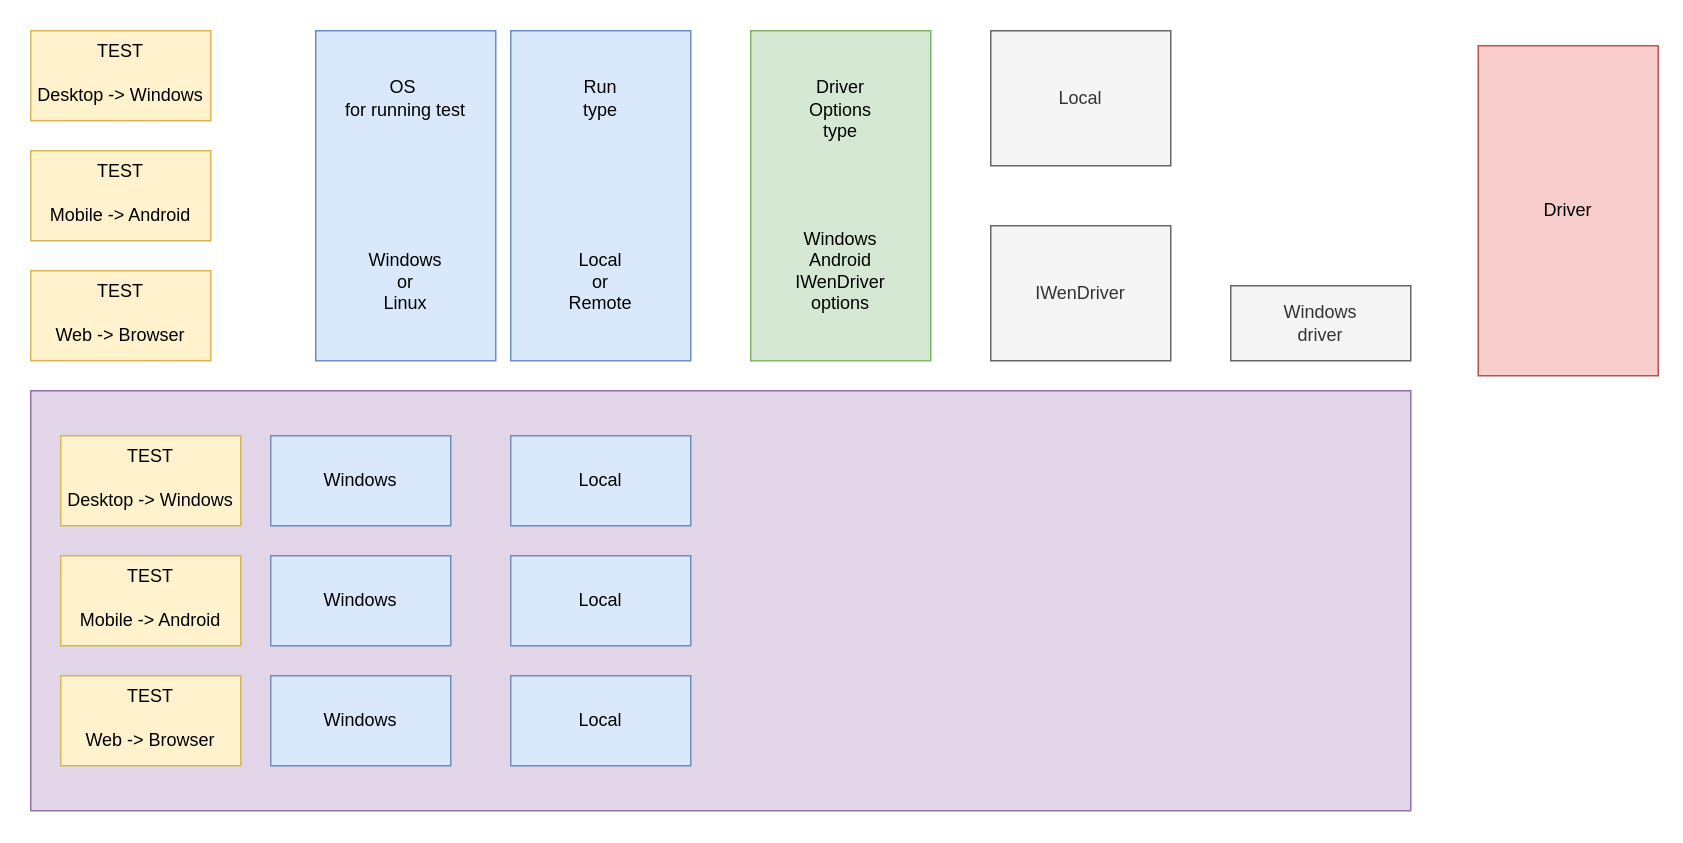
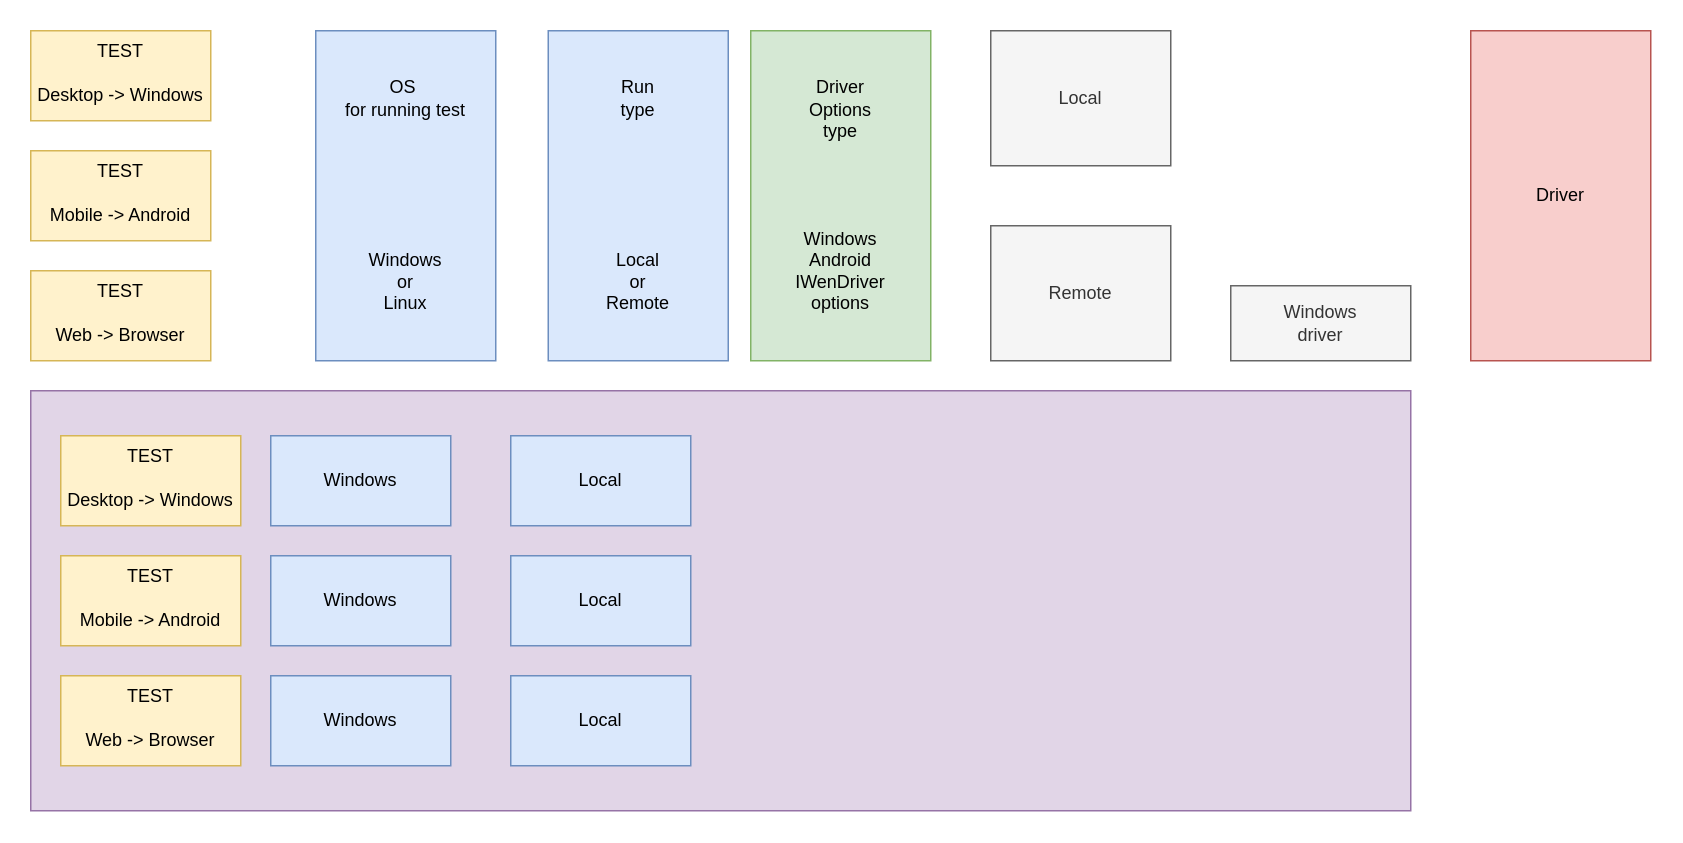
node "Run type Local or Remote": moved (601, 196) -> (638, 196)
node "Driver": moved (1568, 211) -> (1561, 196)
node "IWenDriver": label "IWenDriver" -> "Remote"
